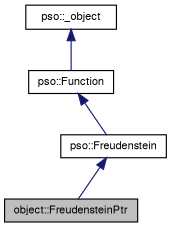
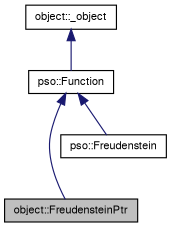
node "pso::_object": label "pso::_object" -> "object::_object"
edge "object::FreudensteinPtr" -> "pso::Freudenstein": now "object::FreudensteinPtr" -> "pso::Function"
